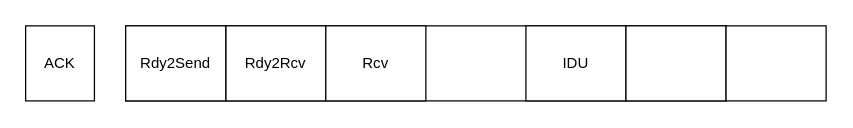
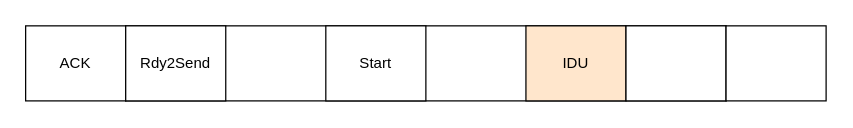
node "ACK": size 69x75 -> 100x75
node "Rdy2Rcv": removed
node "Rcv": label "Rcv" -> "Start"
node "IDU": fillcolor #ffffff -> #ffe6cc
